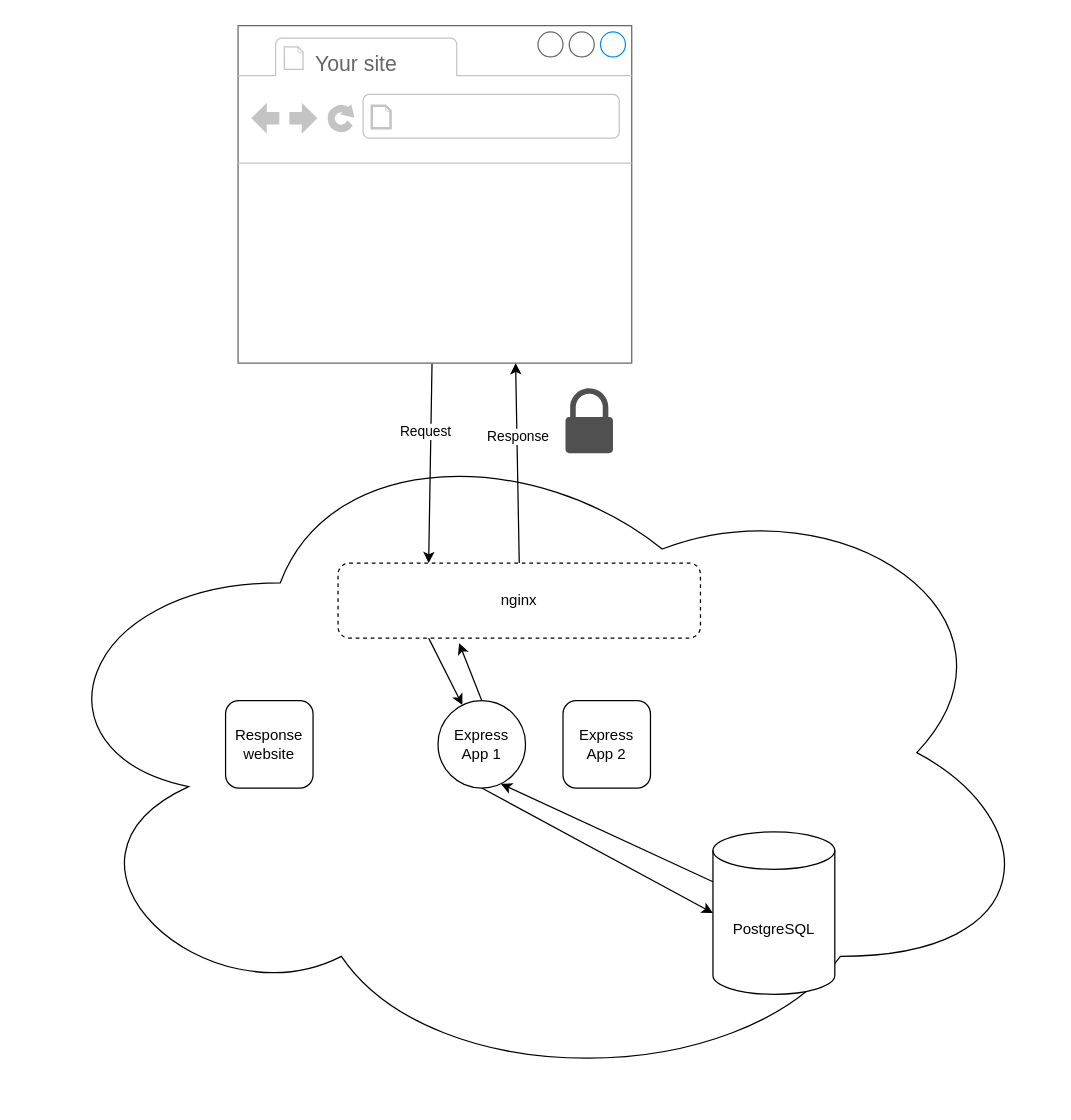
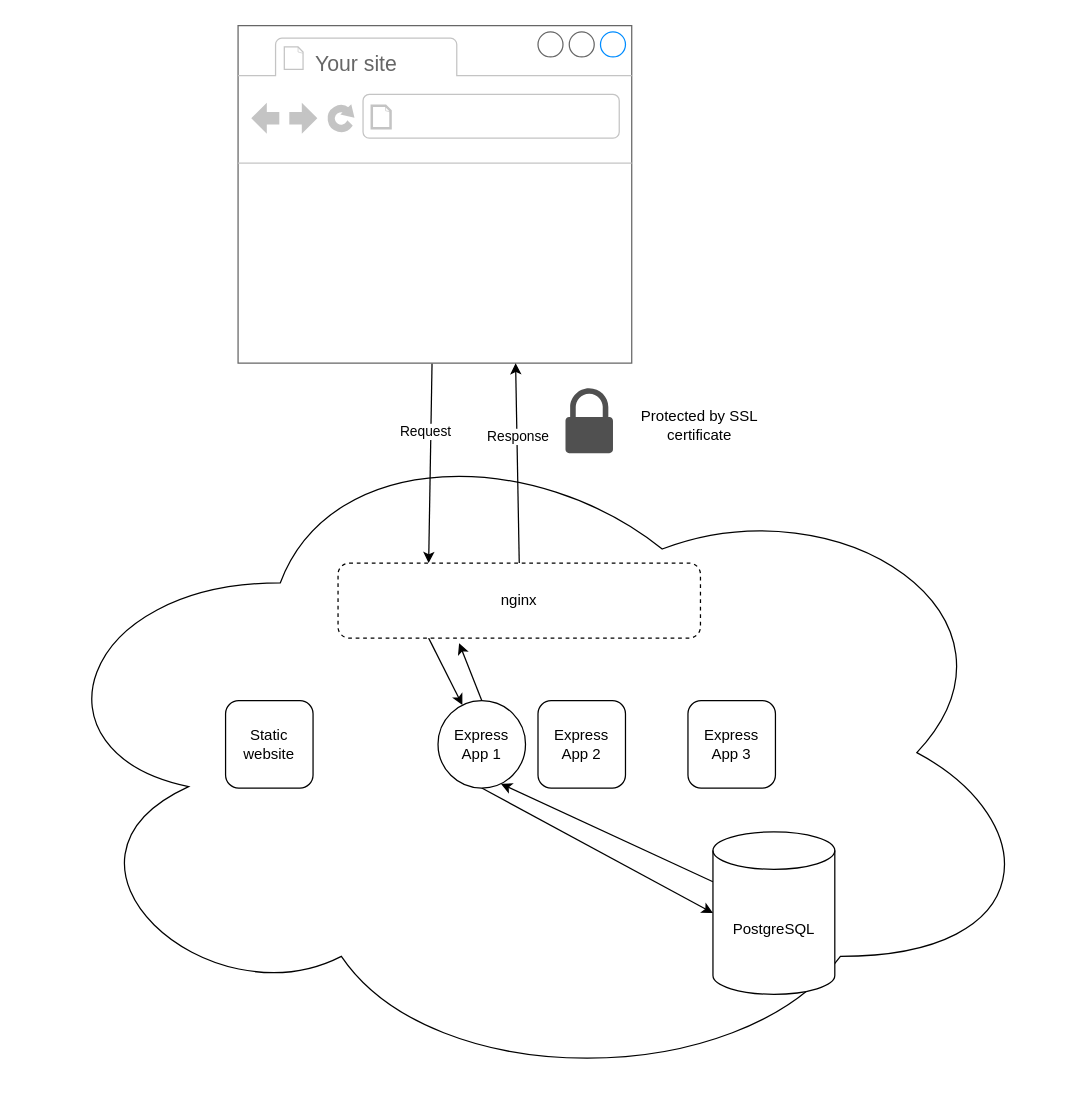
node "Protected by SSL certificate": added
node "Response website": label "Response website" -> "Static website"
node "Express App 2": moved (607, 744) -> (582, 744)
node "Express App 3": added
